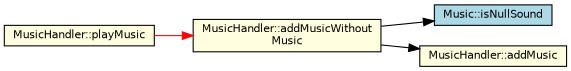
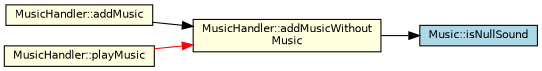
edge "MusicHandler::addMusicWithout Music" -> "MusicHandler::addMusic": reversed
